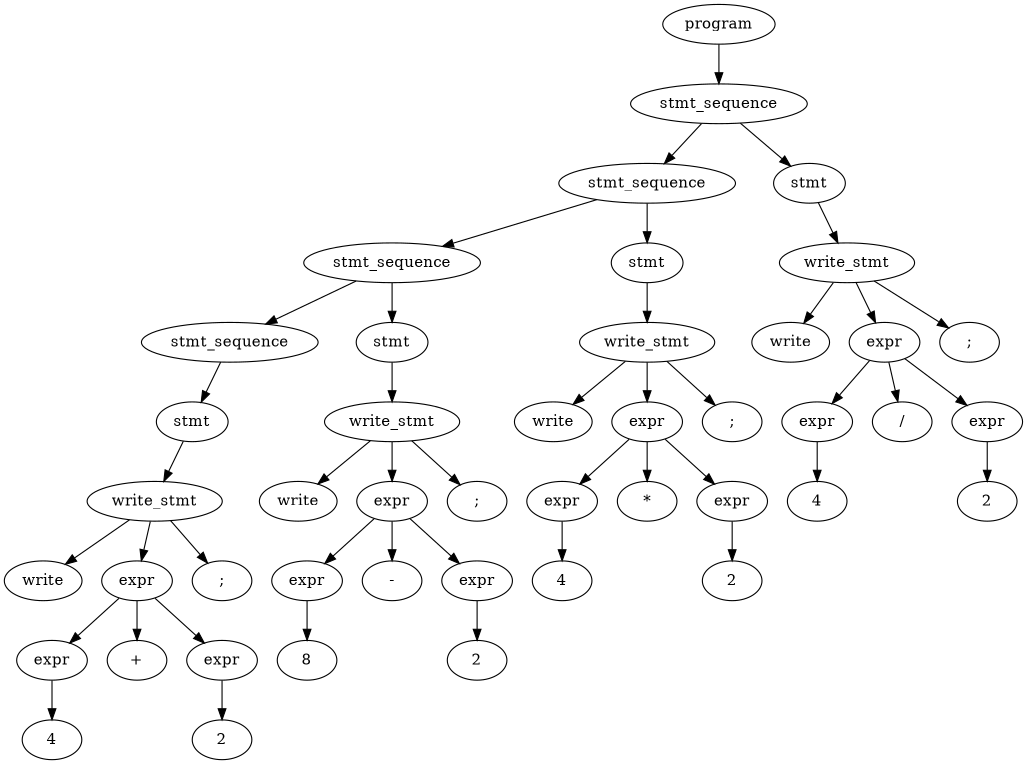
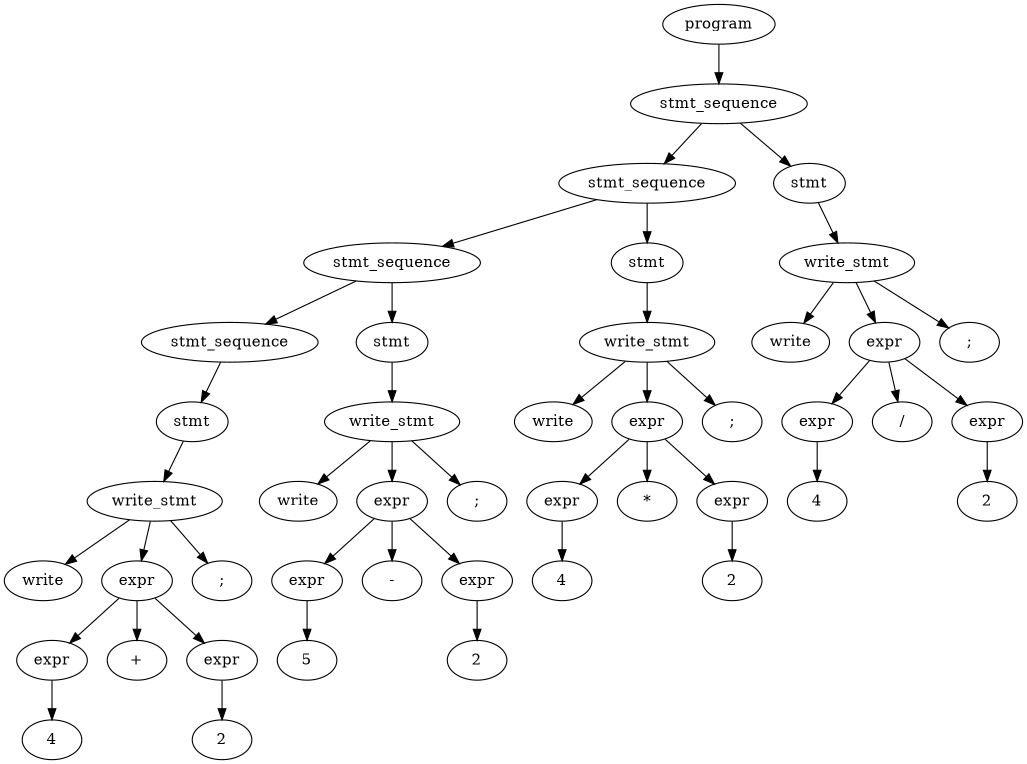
node "8": label "8" -> "5"
